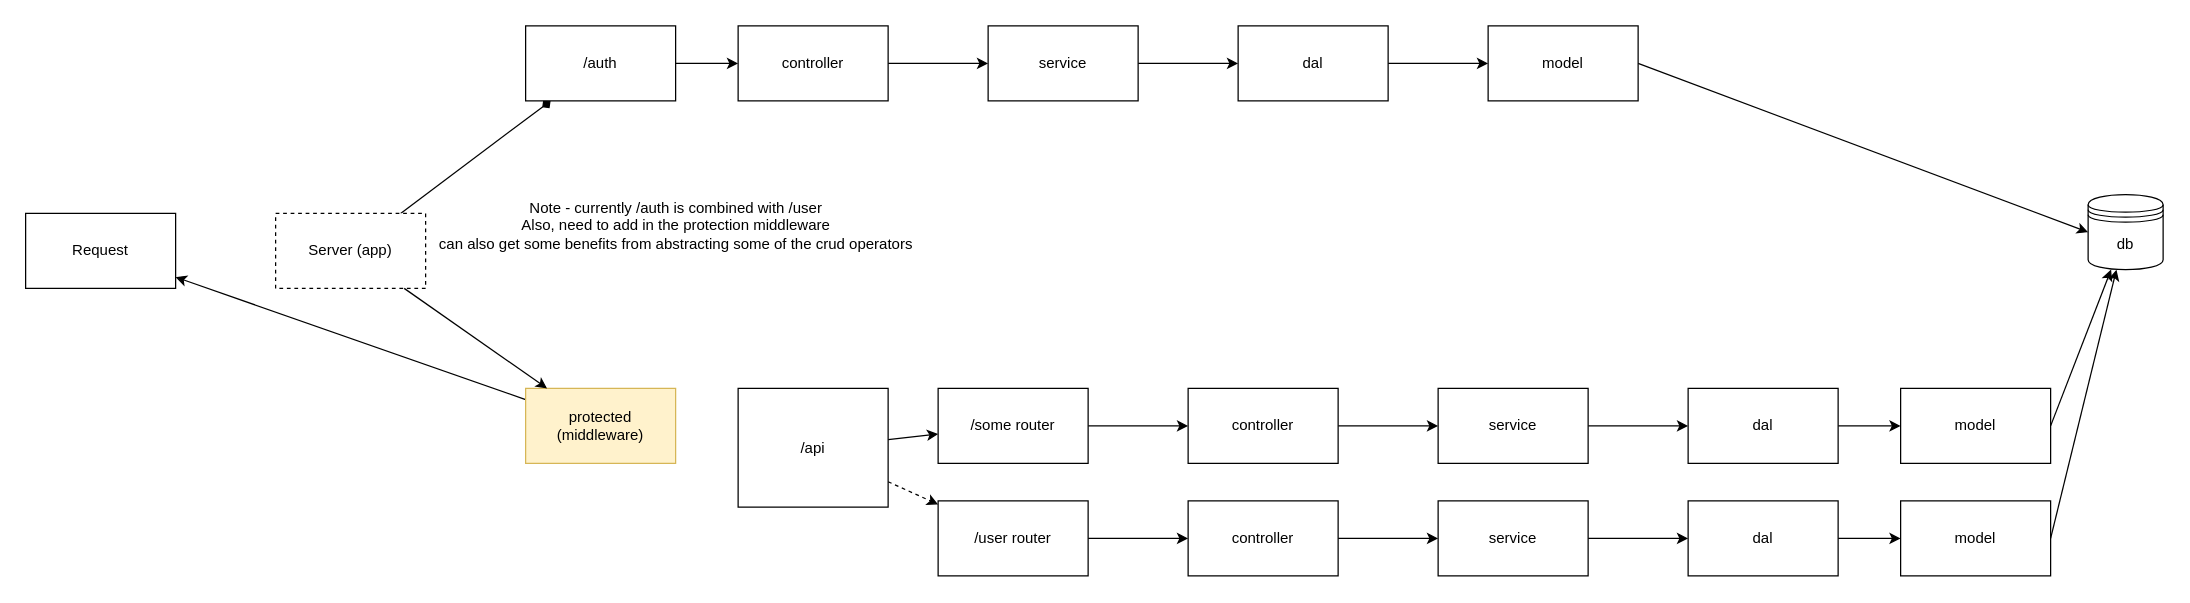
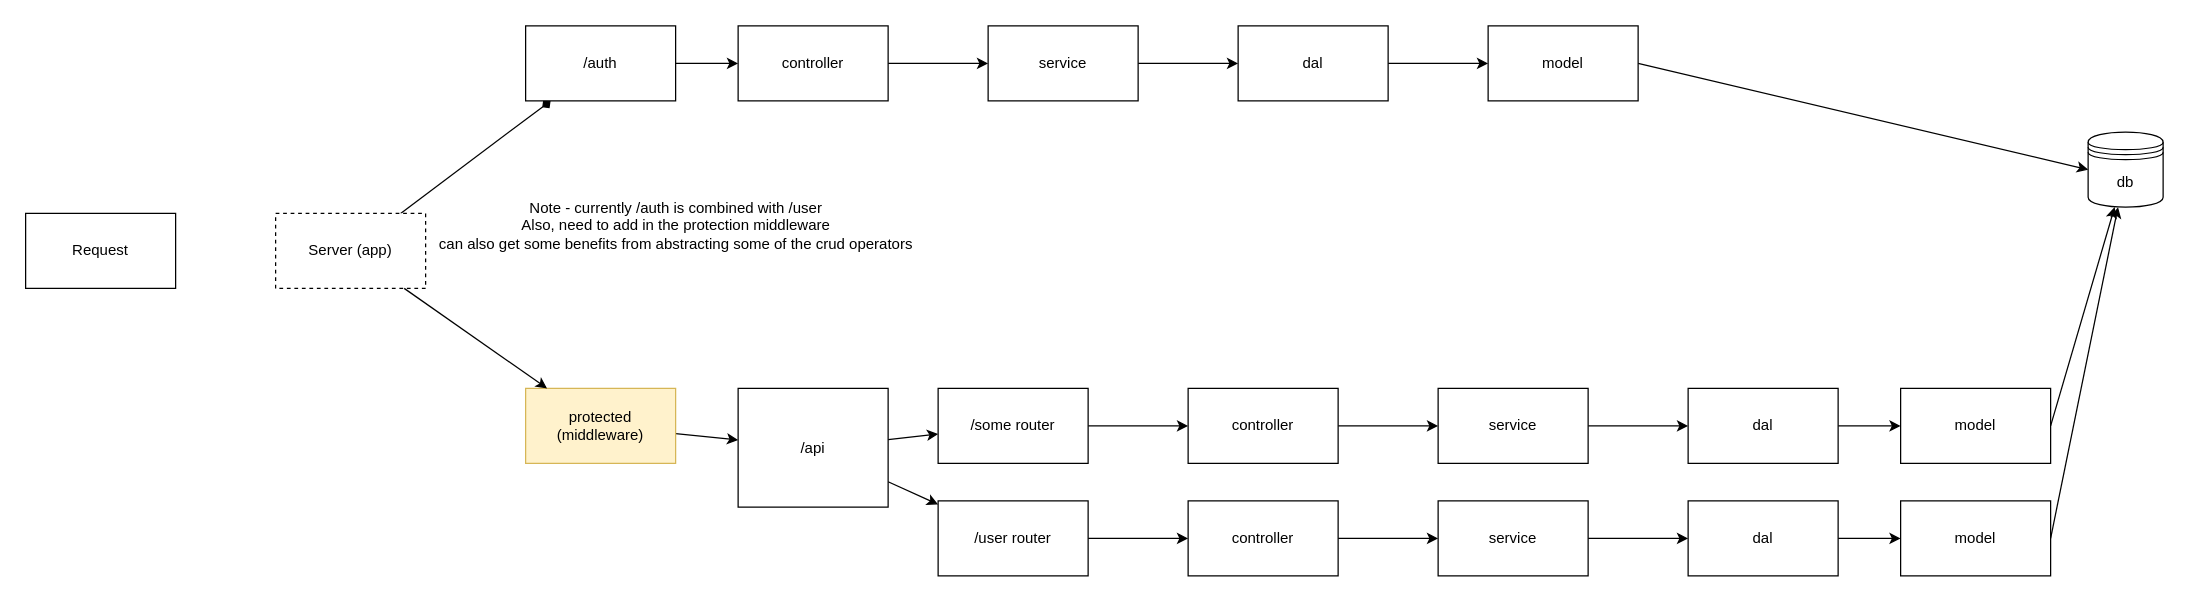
node "db": moved (2126, 232) -> (2126, 169)
edge "protected (middleware)" -> "Request": now "protected (middleware)" -> "/api"
edge "/api" -> "/user router": style dashed -> solid
